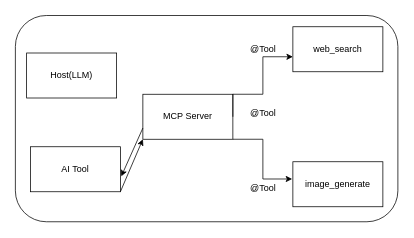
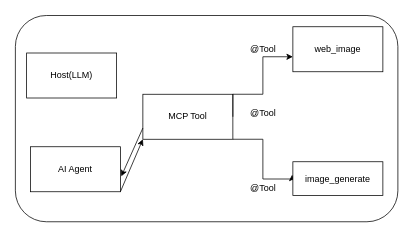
node "web_search": label "web_search" -> "web_image"
node "MCP Server": label "MCP Server" -> "MCP Tool"
node "AI Tool": label "AI Tool" -> "AI Agent"
node "image_generate": size 90x45 -> 90x34
